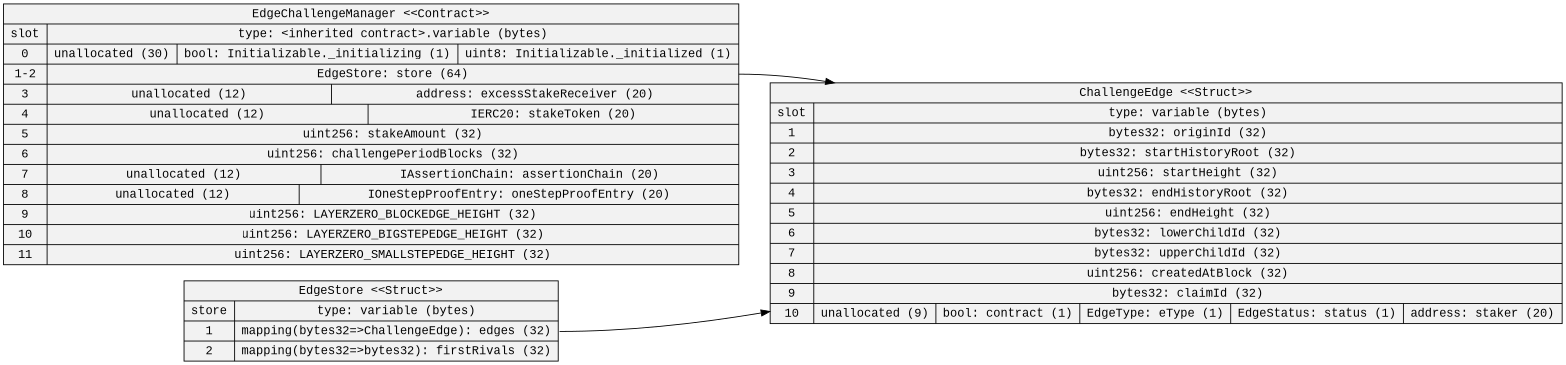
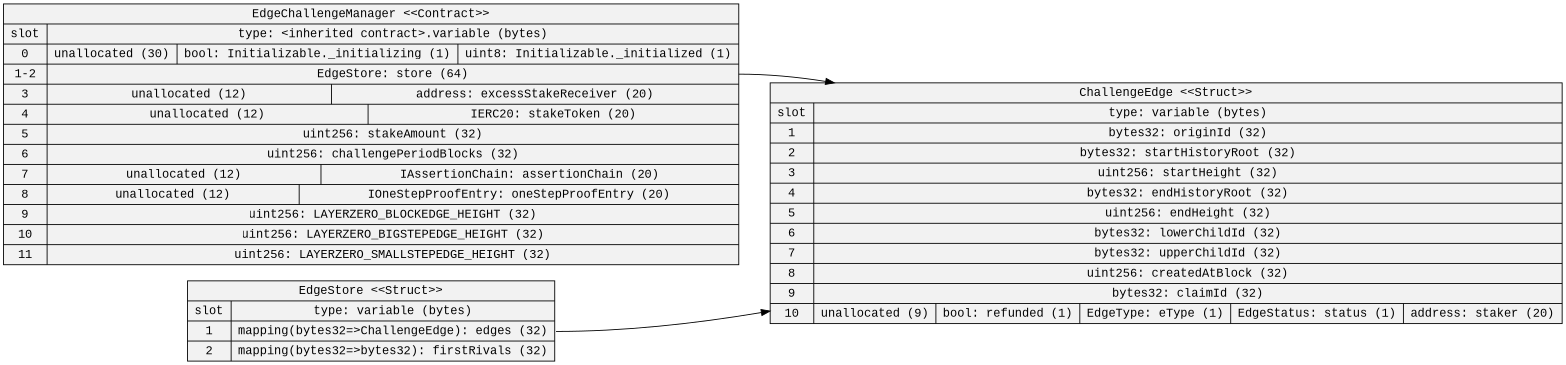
node "EdgeStore <<Struct>>": text "store" -> "slot"
node "ChallengeEdge <<Struct>>": text "bool: contract (1)" -> "bool: refunded (1)"
